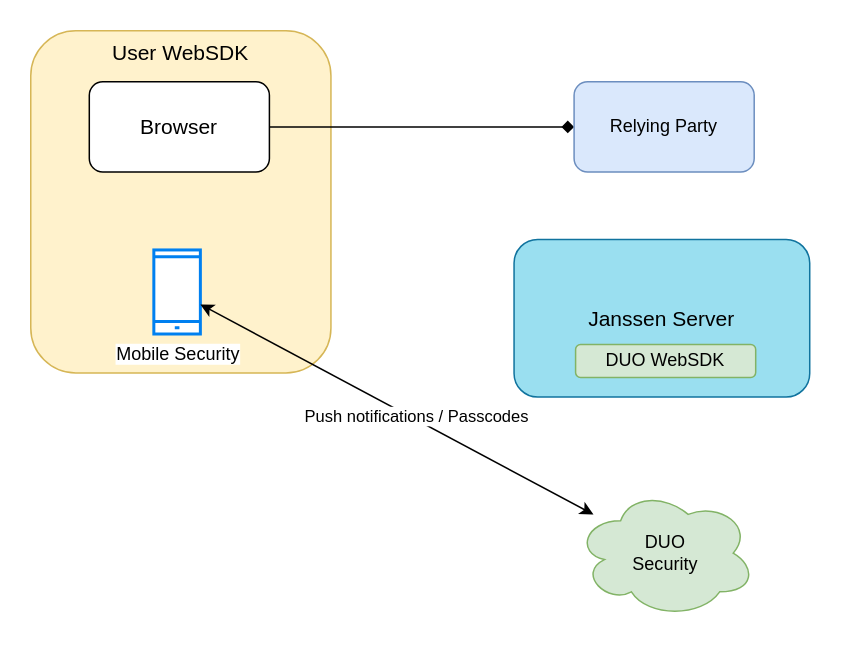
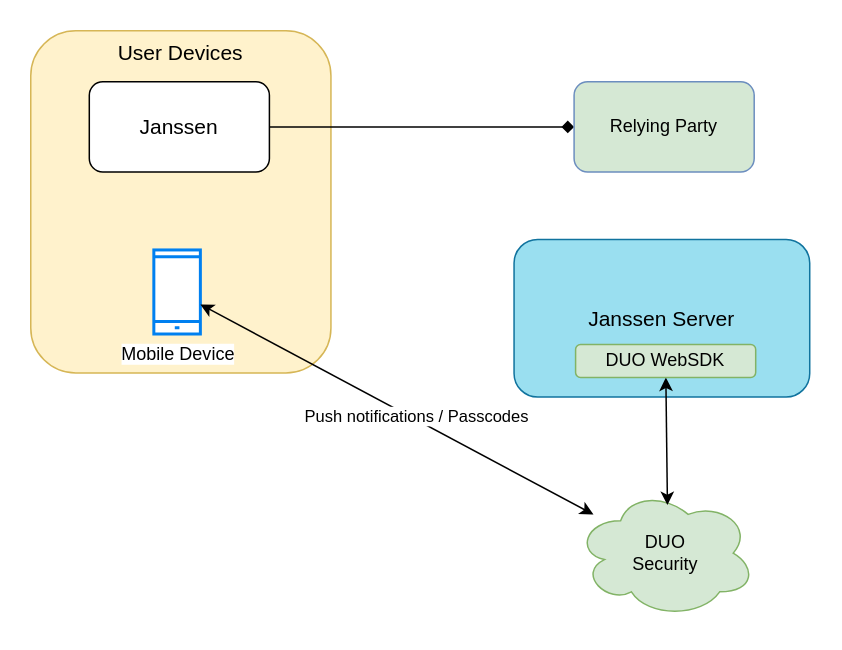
node "User WebSDK": label "User WebSDK" -> "User Devices"
node "Browser": label "Browser" -> "Janssen"
node "Relying Party": fillcolor #dae8fc -> #d5e8d4
node "Mobile Security": label "Mobile Security" -> "Mobile Device"
edge "DUO WebSDK" -- "DUO Security": added
